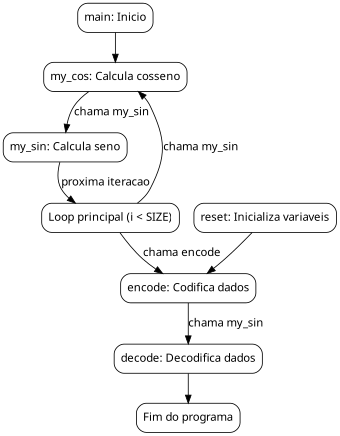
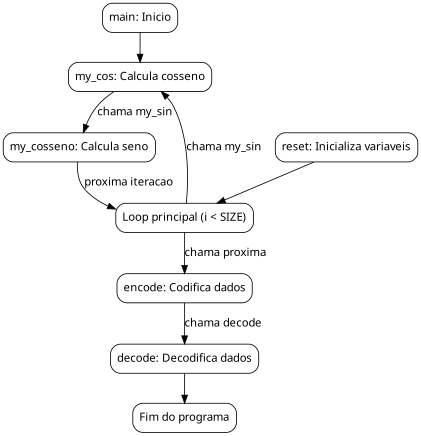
node "my_sin: Calcula seno": label "my_sin: Calcula seno" -> "my_cosseno: Calcula seno"
edge "reset: Inicializa variaveis" -> "encode: Codifica dados": now "reset: Inicializa variaveis" -> "Loop principal (i < SIZE)"
edge "Loop principal (i < SIZE)" -> "encode: Codifica dados": label "chama encode" -> "chama proxima"
edge "encode: Codifica dados" -> "decode: Decodifica dados": label "chama my_sin" -> "chama decode"
